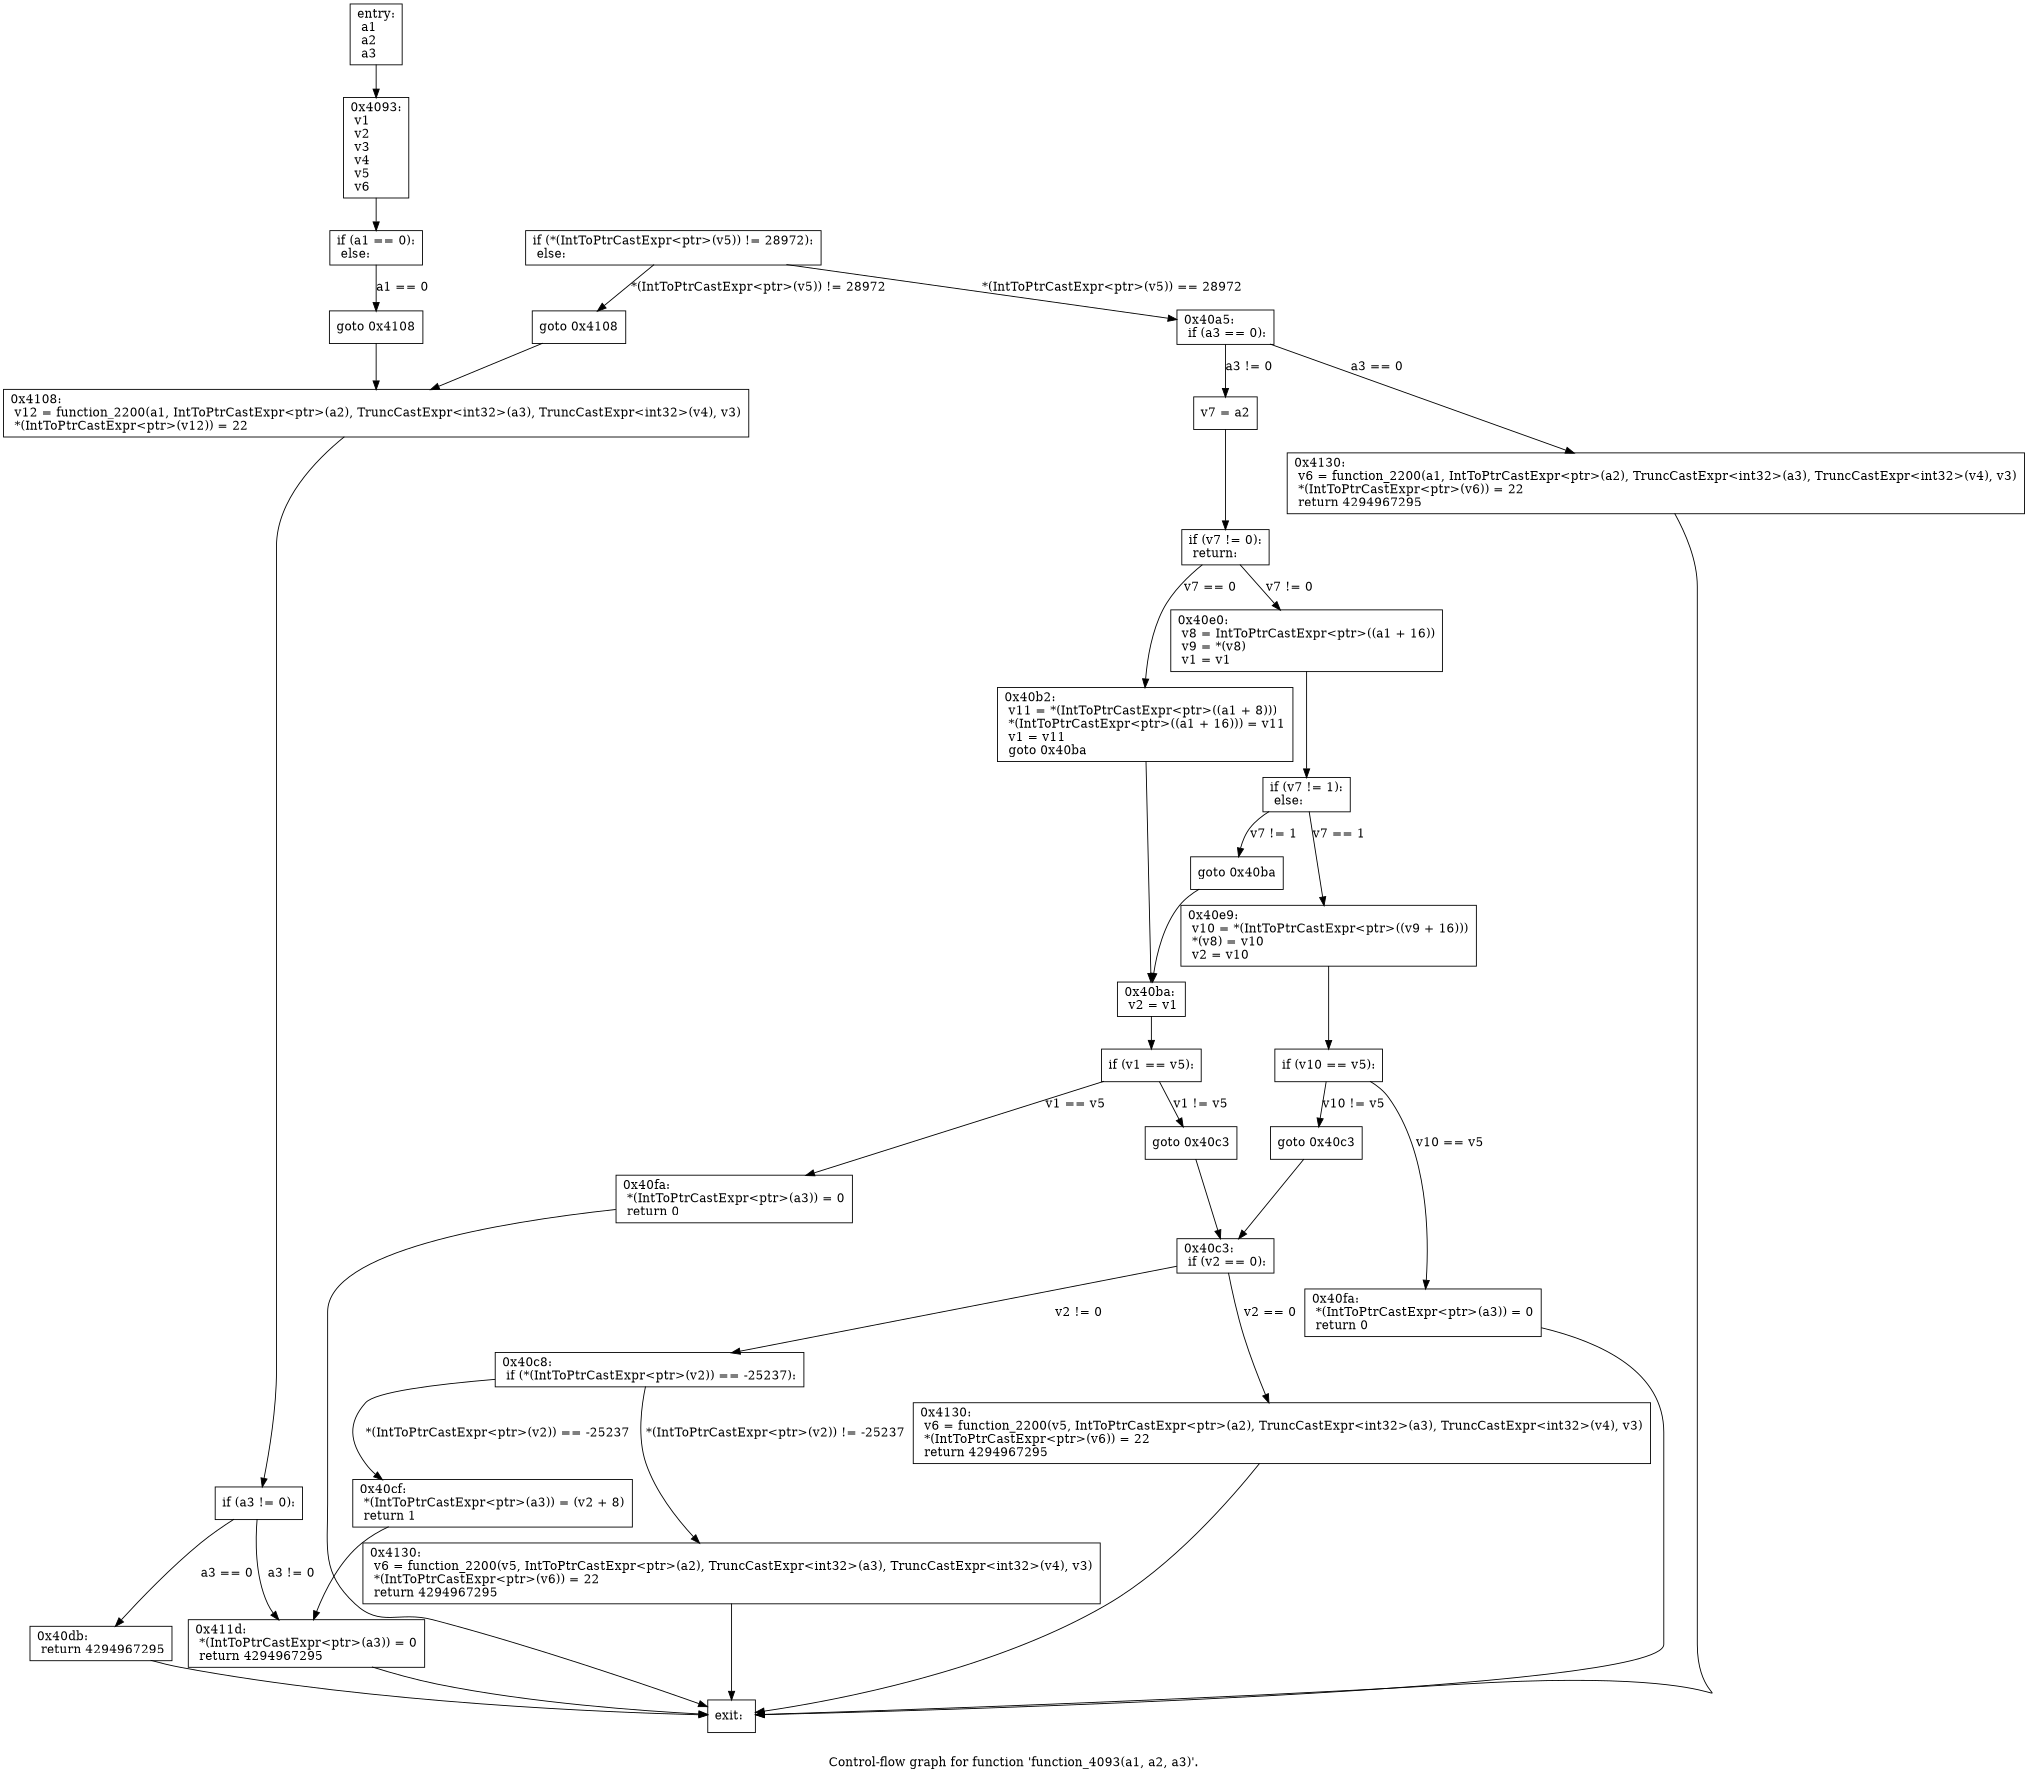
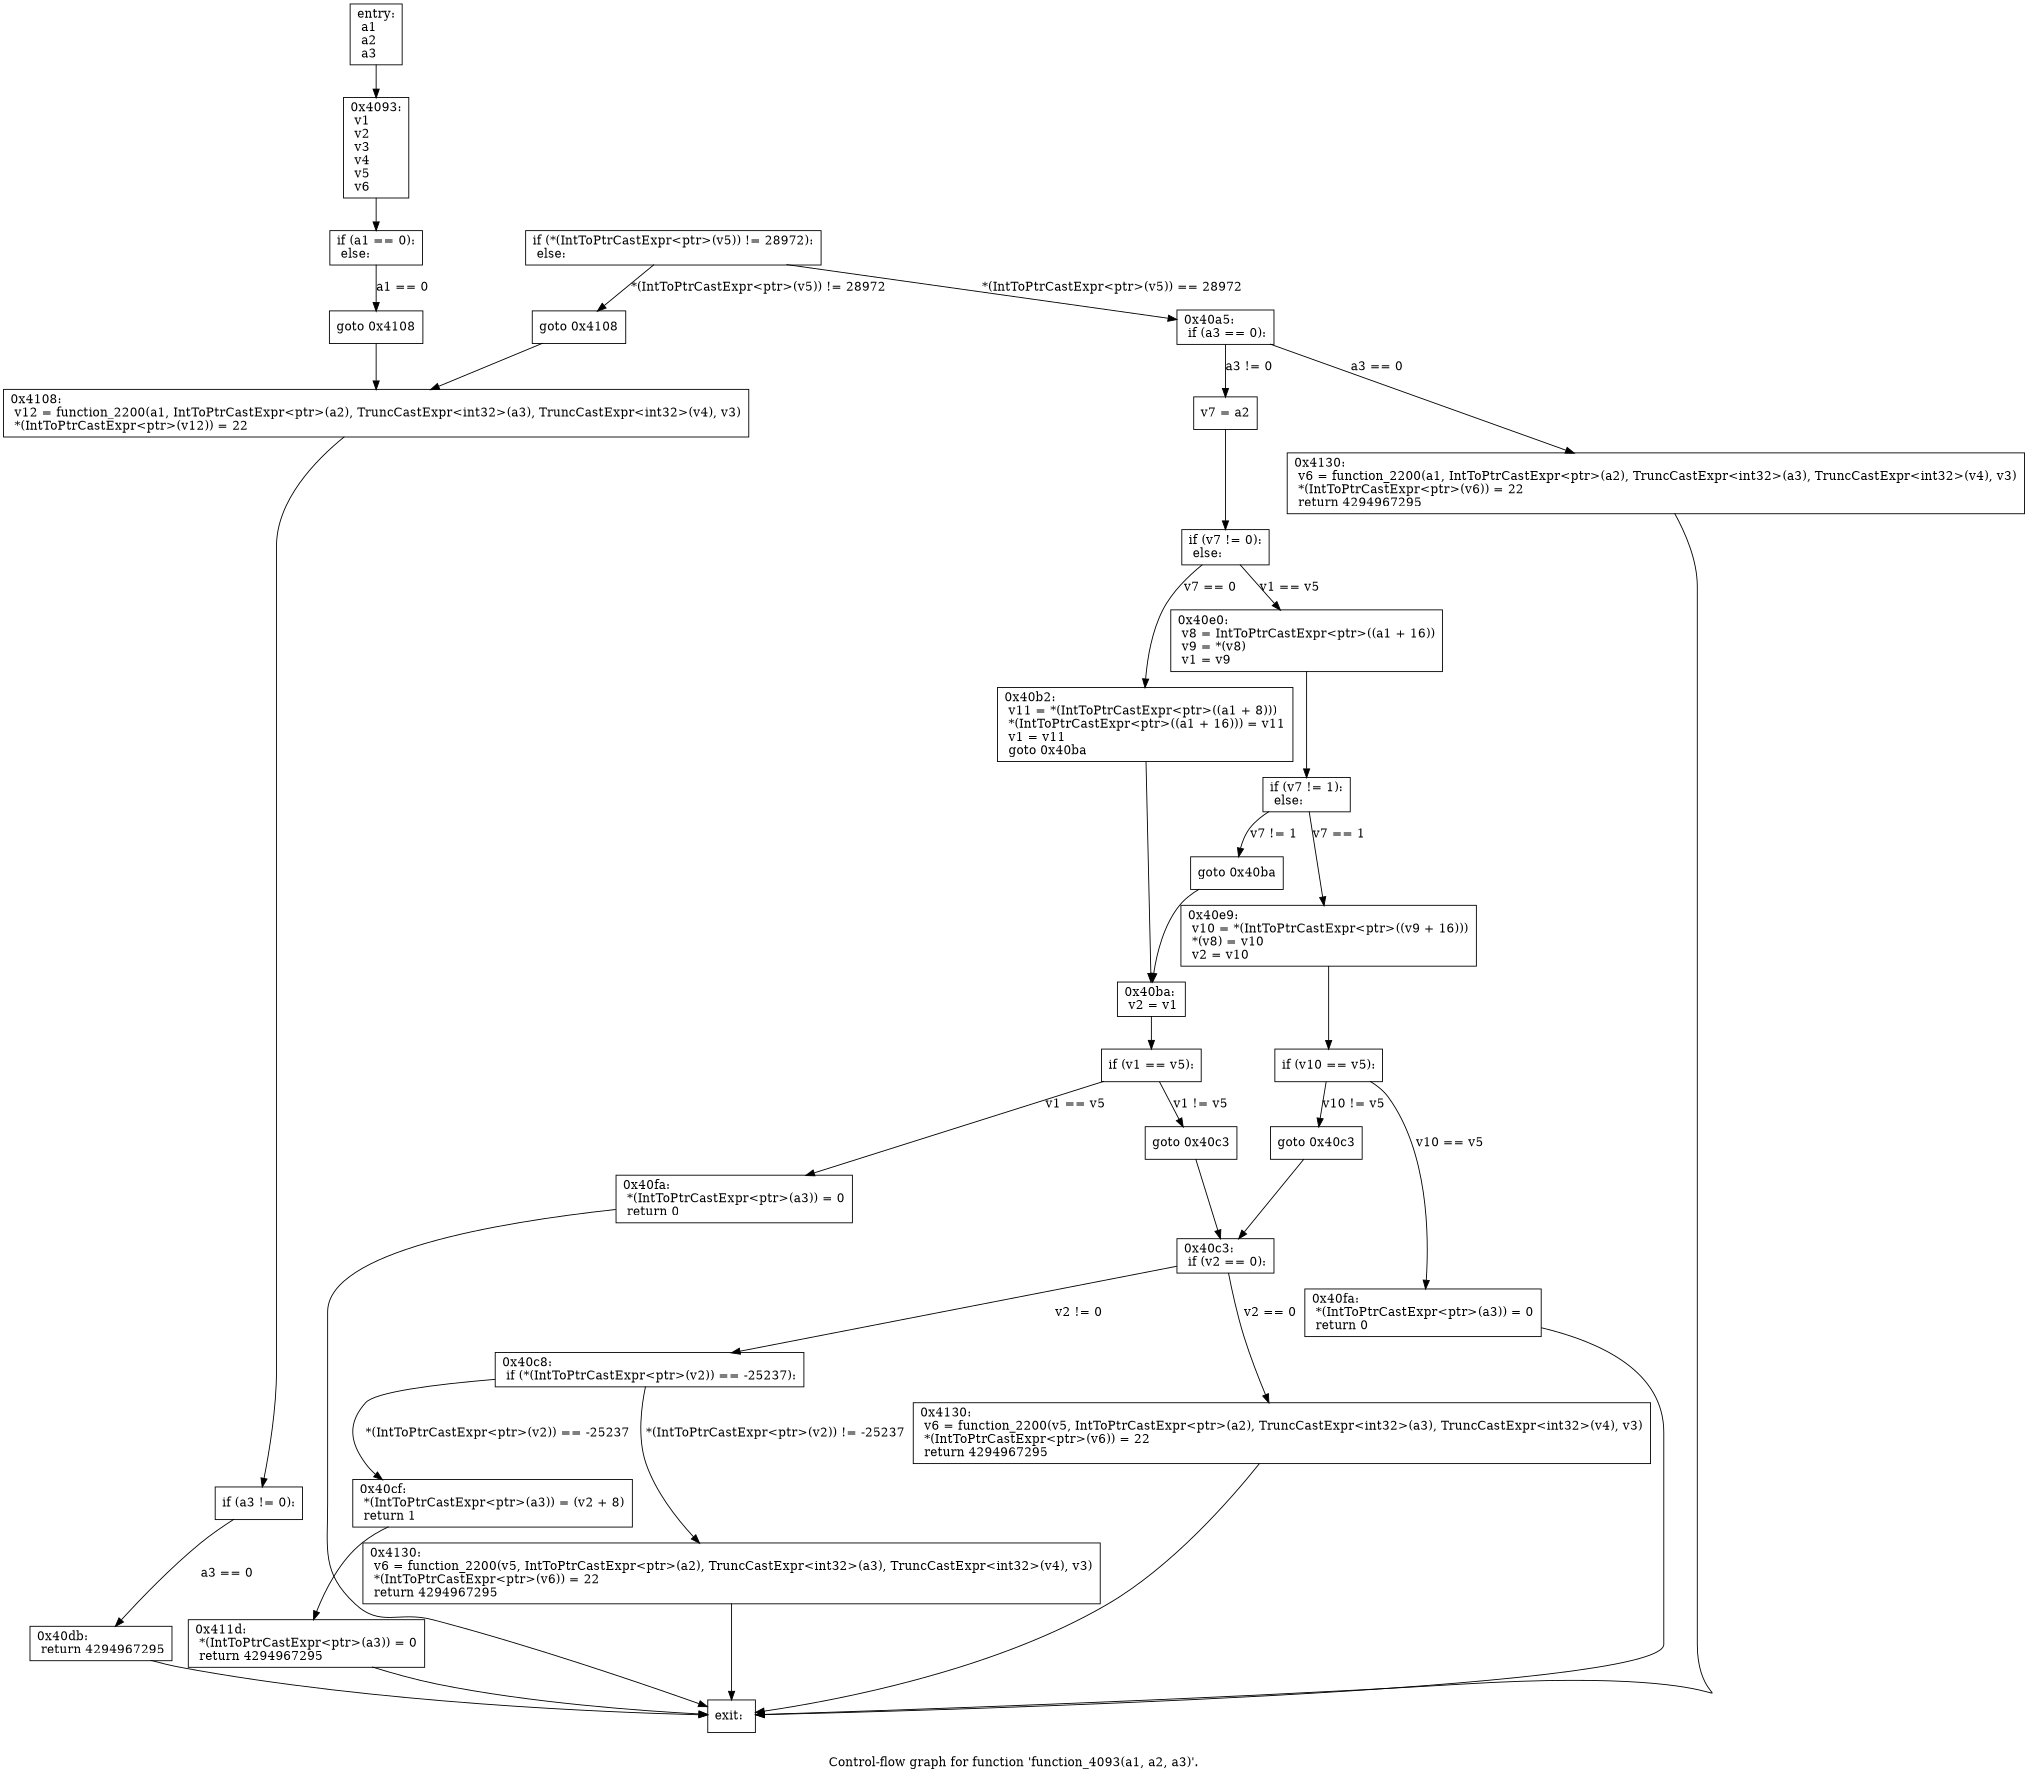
node "if (v7 != 0):": text "return:" -> "else:"
edge "if (v7 != 0):" -> "0x40e0:": label "v7 != 0" -> "v1 == v5"
node "0x40e0:": text "v1 = v1" -> "v1 = v9"
edge "if (a3 != 0):" -> "0x411d:": removed, label "a3 != 0"
